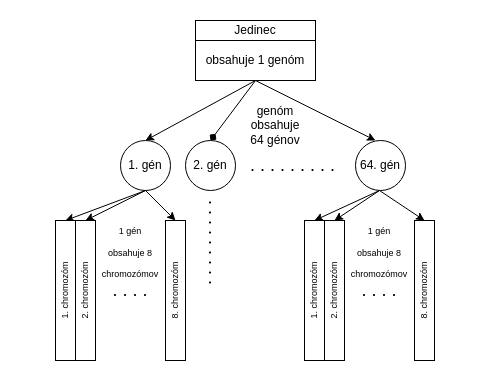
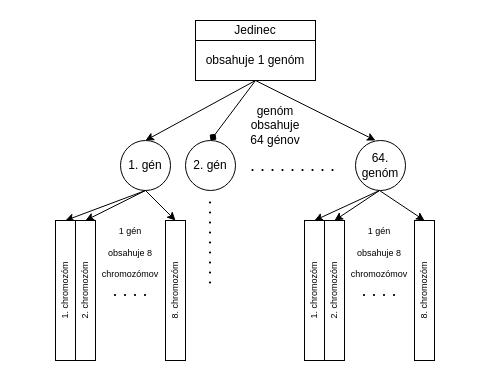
node "64. gén": label "64. gén" -> "64. genóm"
